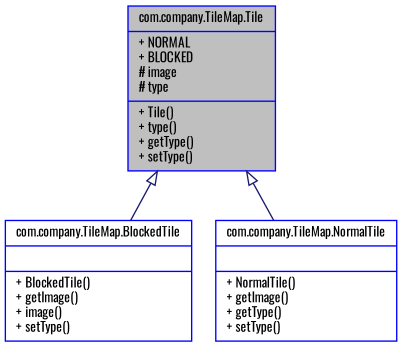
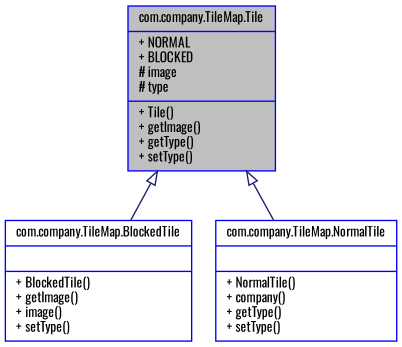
node "com.company.TileMap.Tile": text "+ type()" -> "+ getImage()"
node "com.company.TileMap.NormalTile": text "+ getImage()" -> "+ company()"
